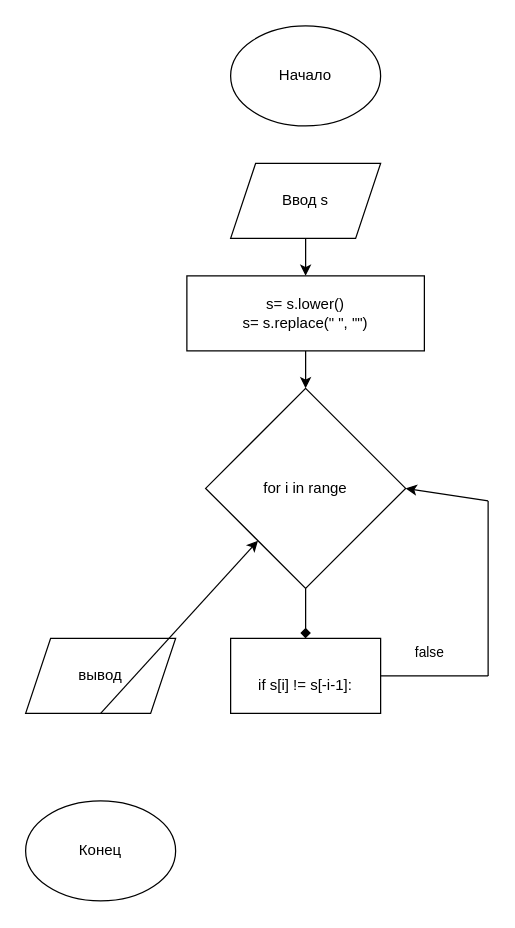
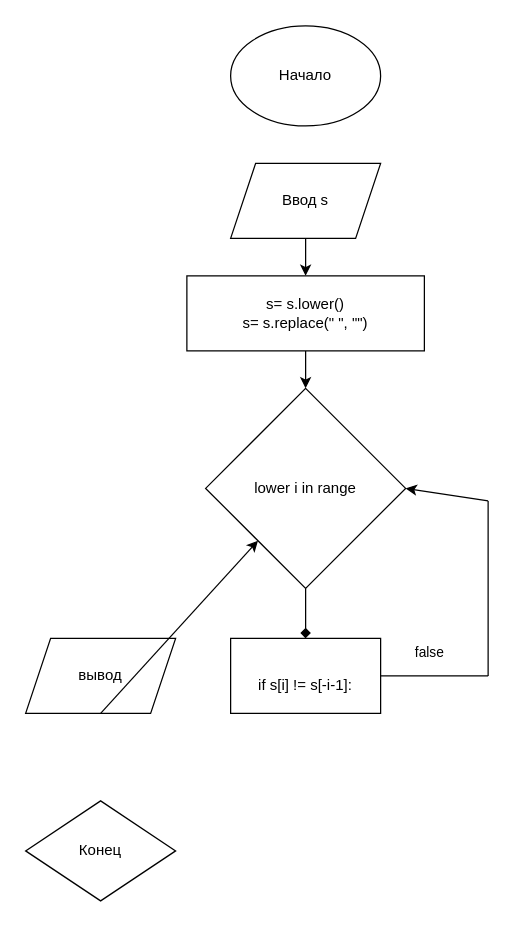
node "for i in range": label "for i in range" -> "lower i in range"
node "Конец": shape ellipse -> diamond
